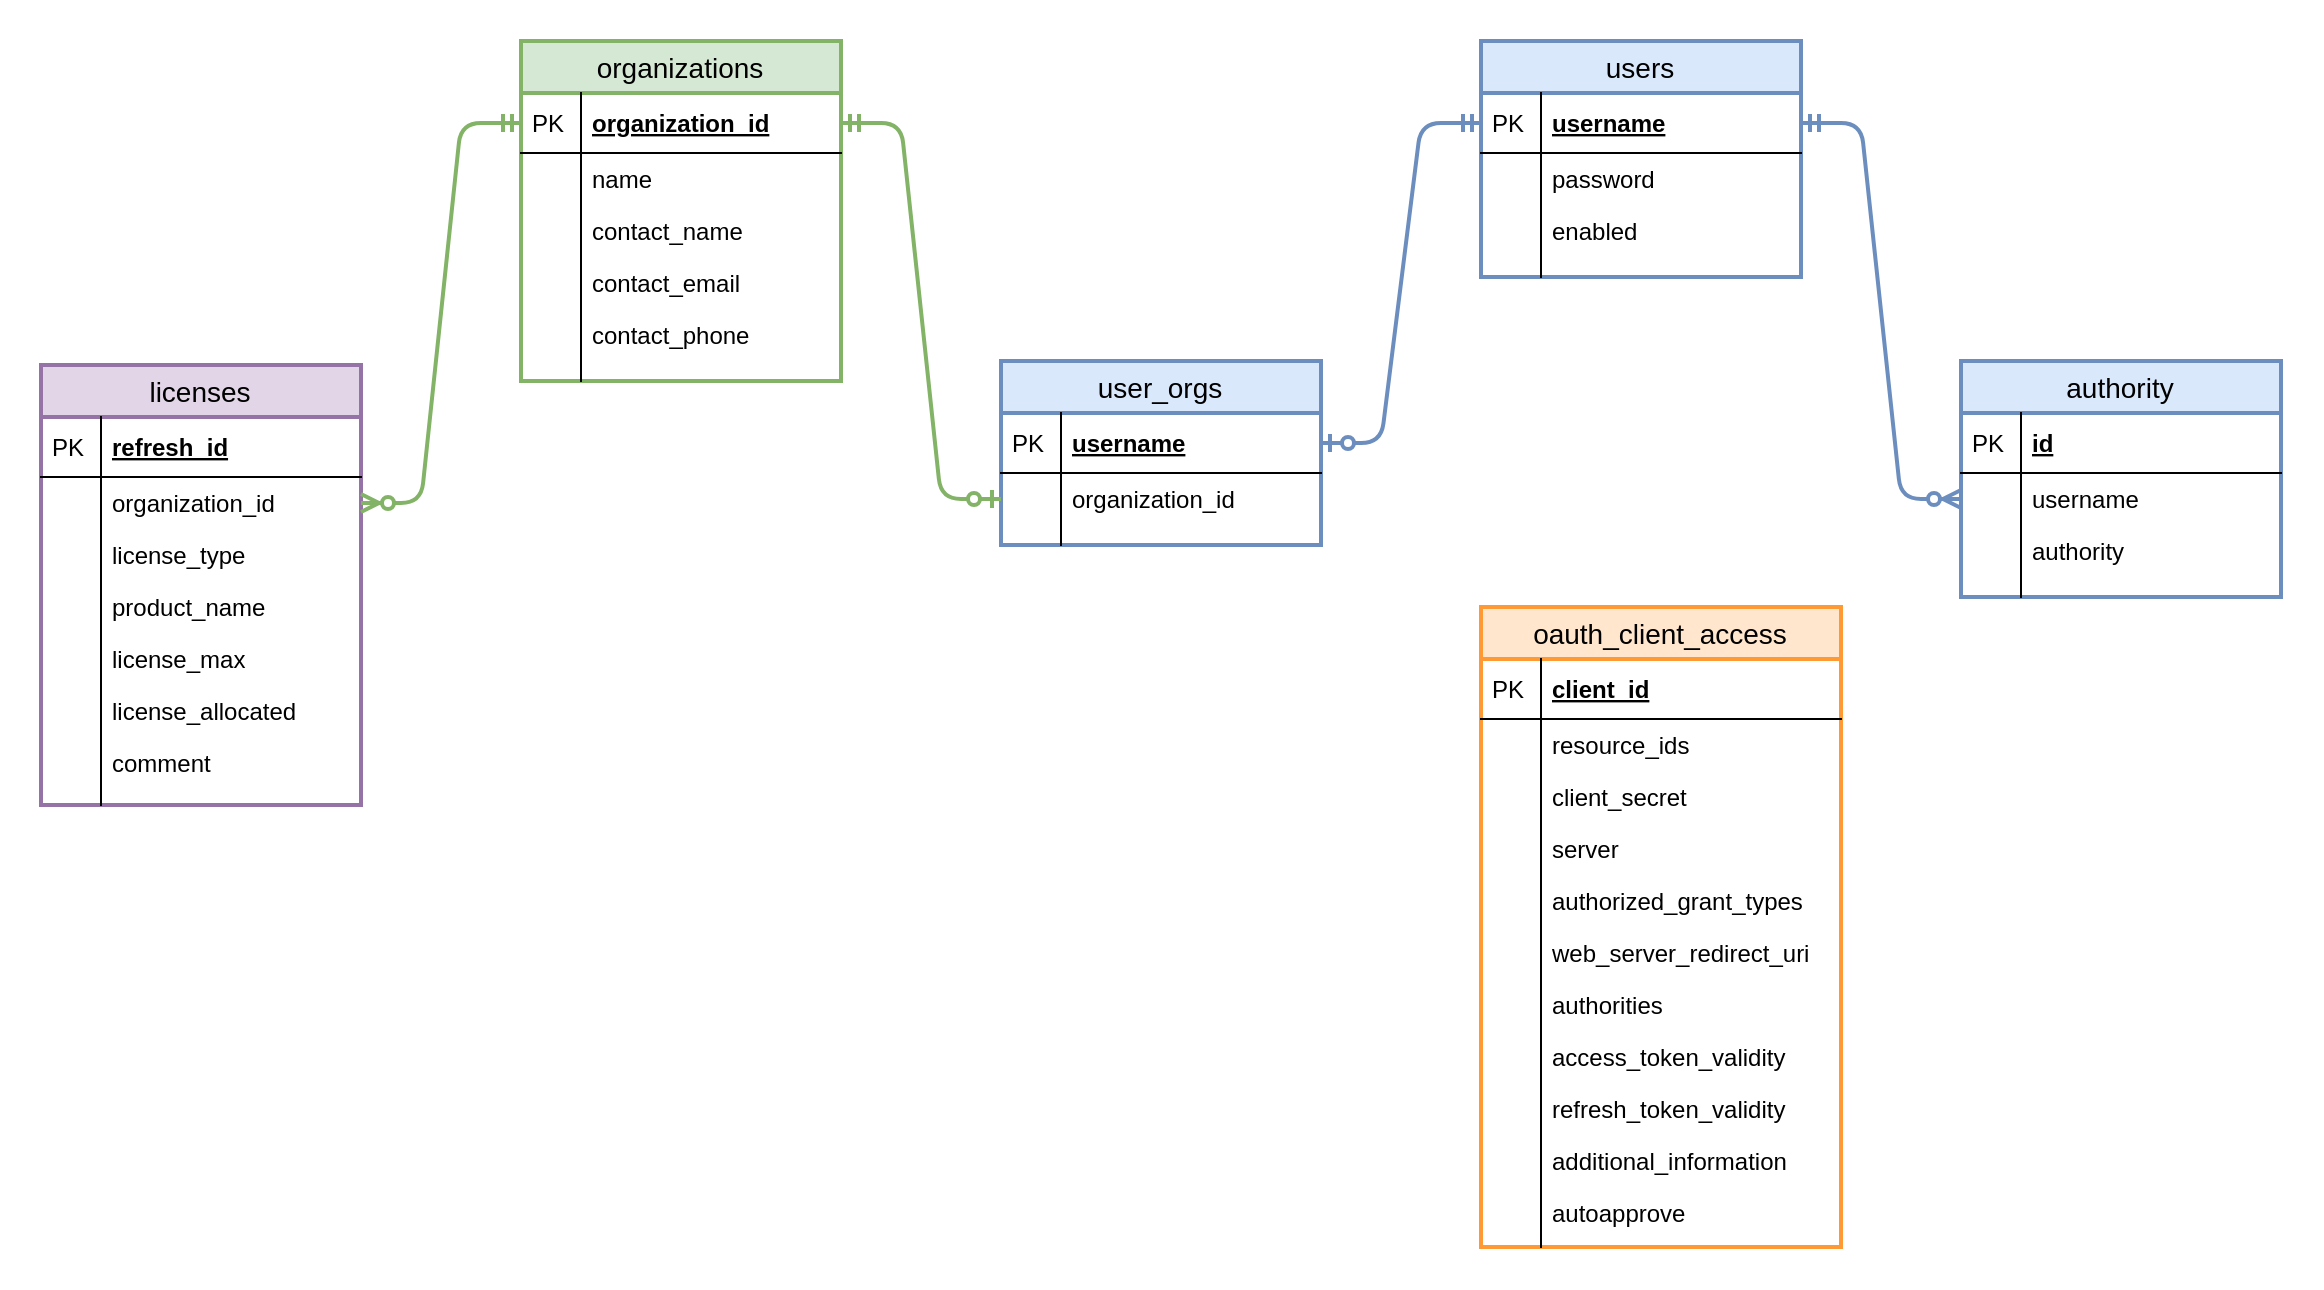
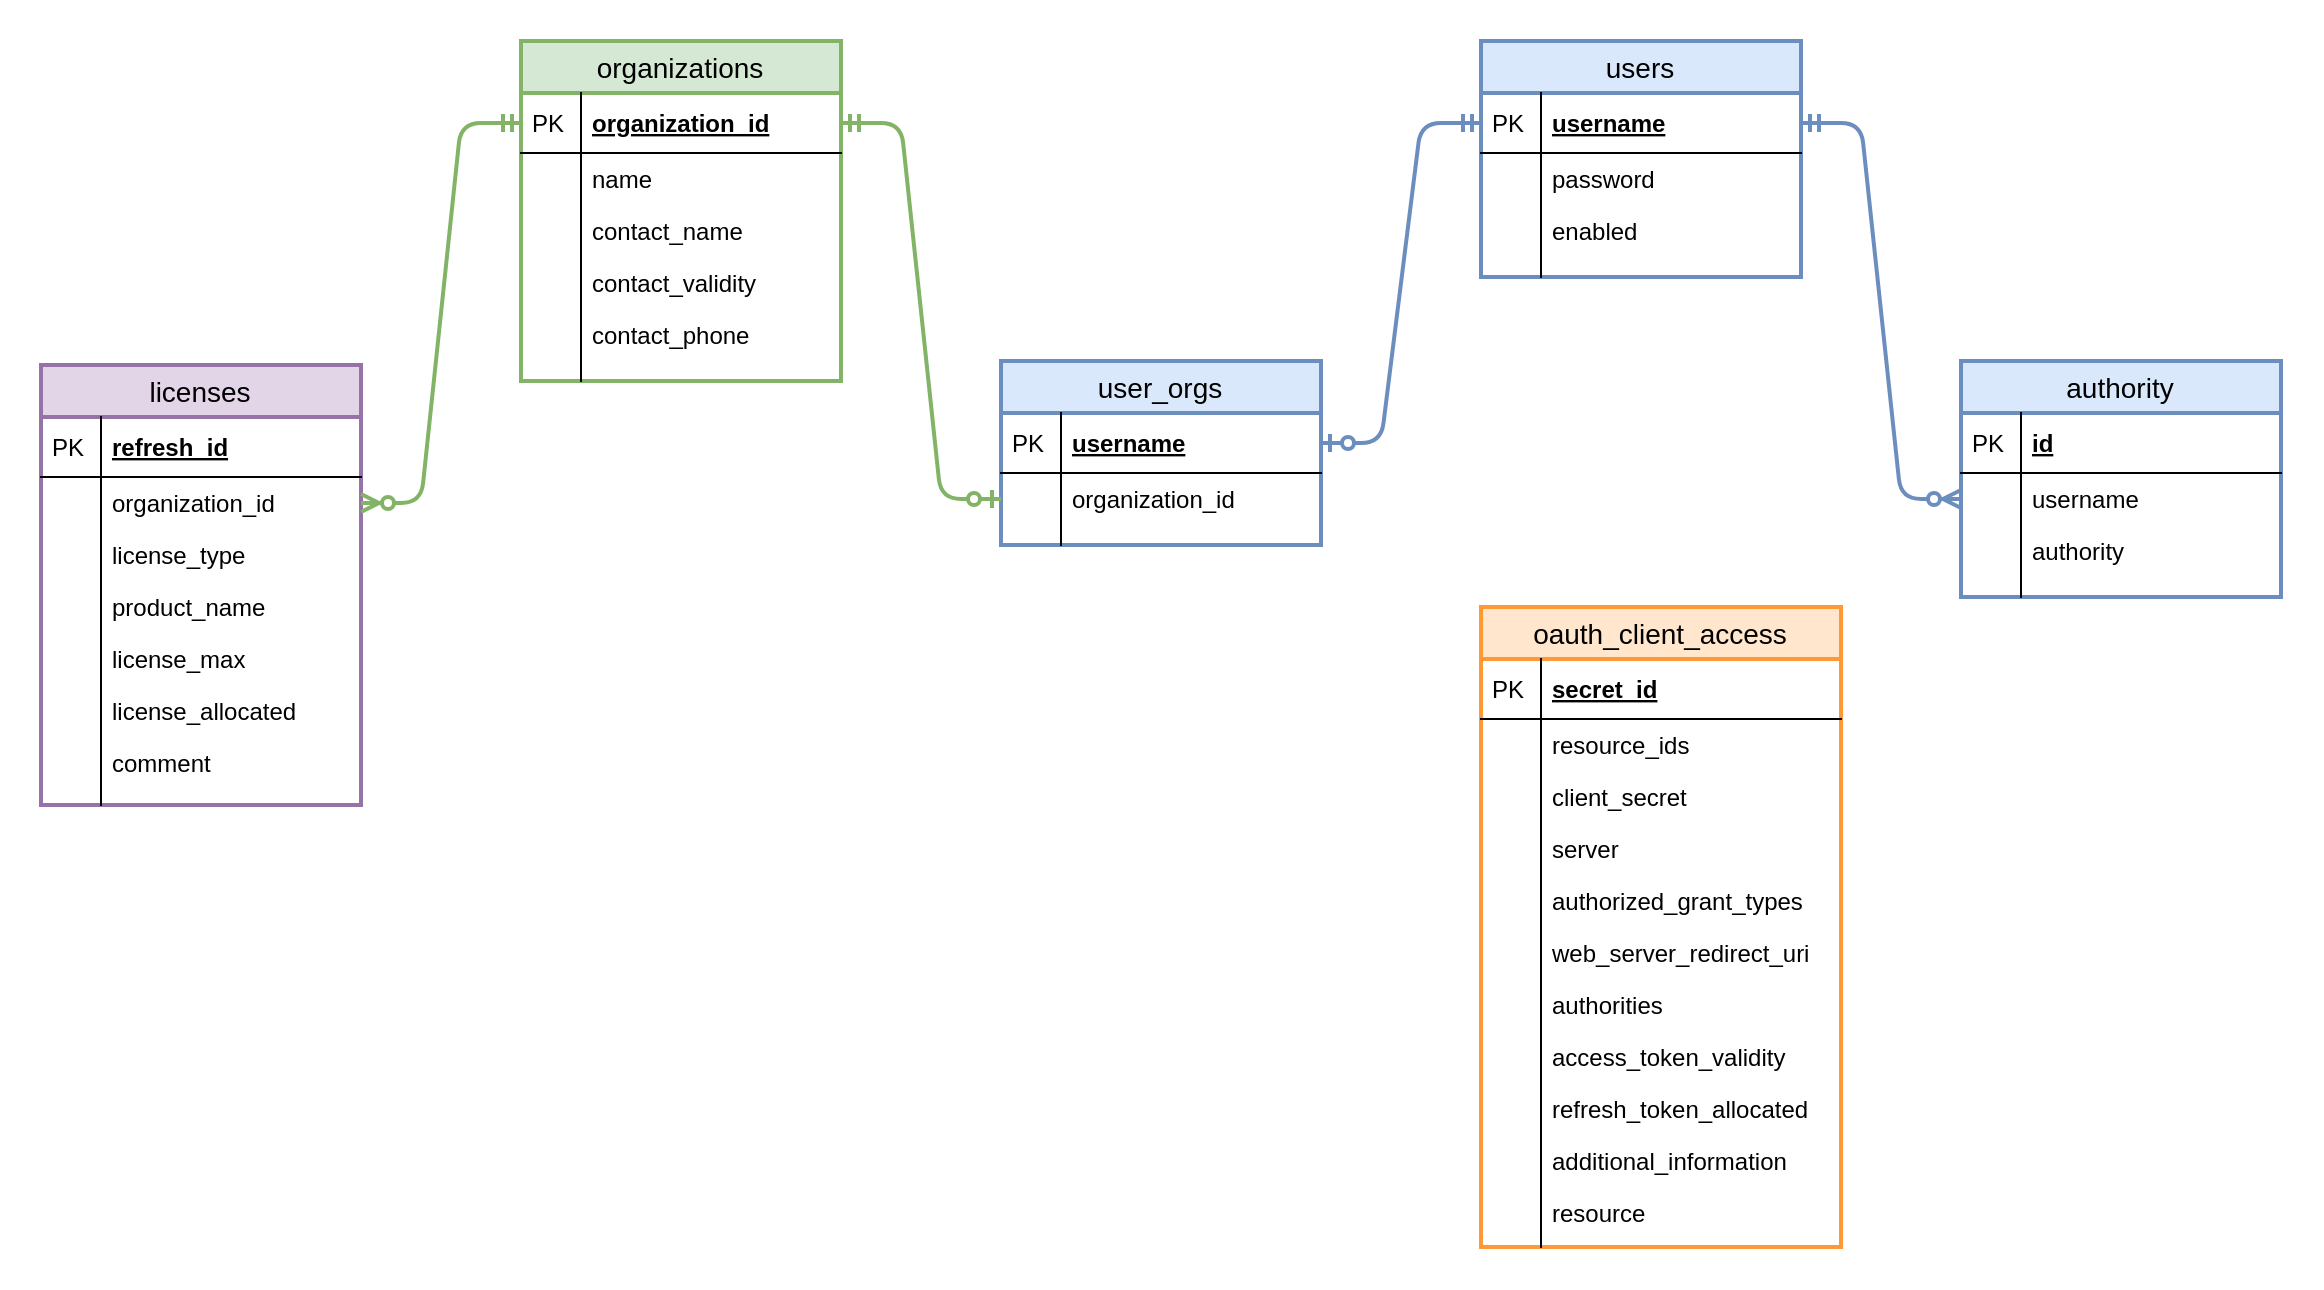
node "contact_email": label "contact_email" -> "contact_validity"
node "client_id": label "client_id" -> "secret_id"
node "refresh_token_validity": label "refresh_token_validity" -> "refresh_token_allocated"
node "autoapprove": label "autoapprove" -> "resource"
